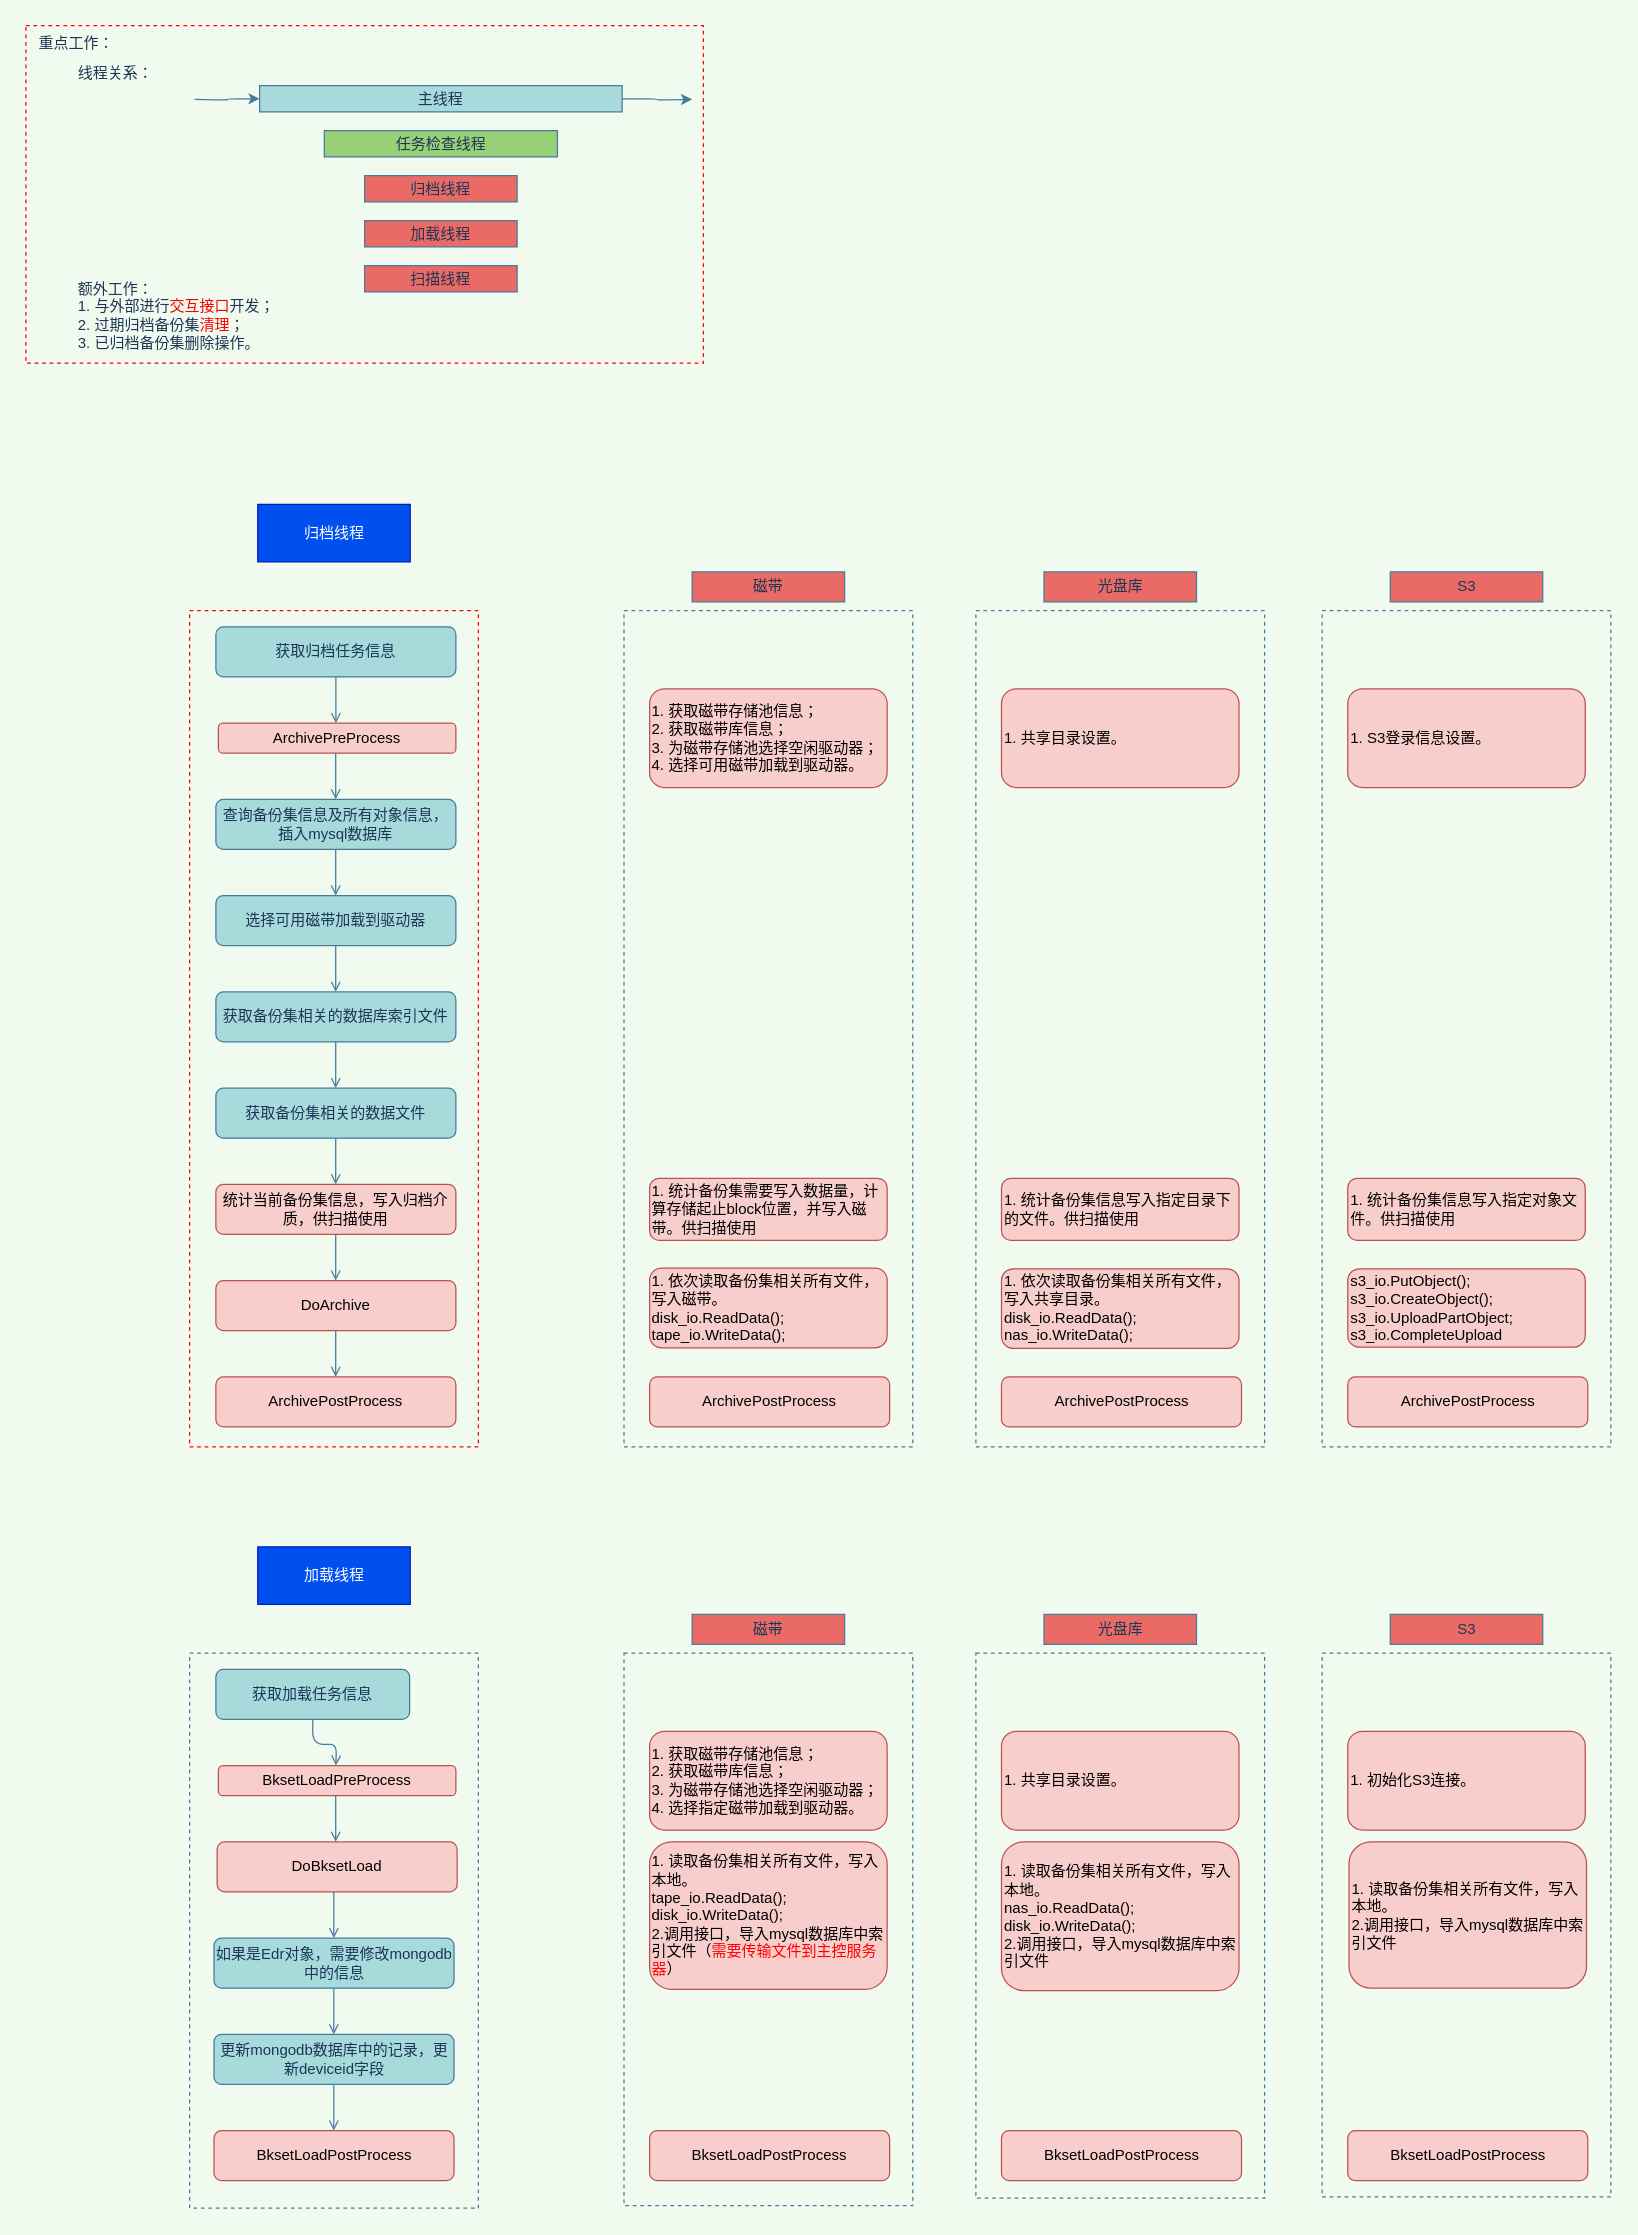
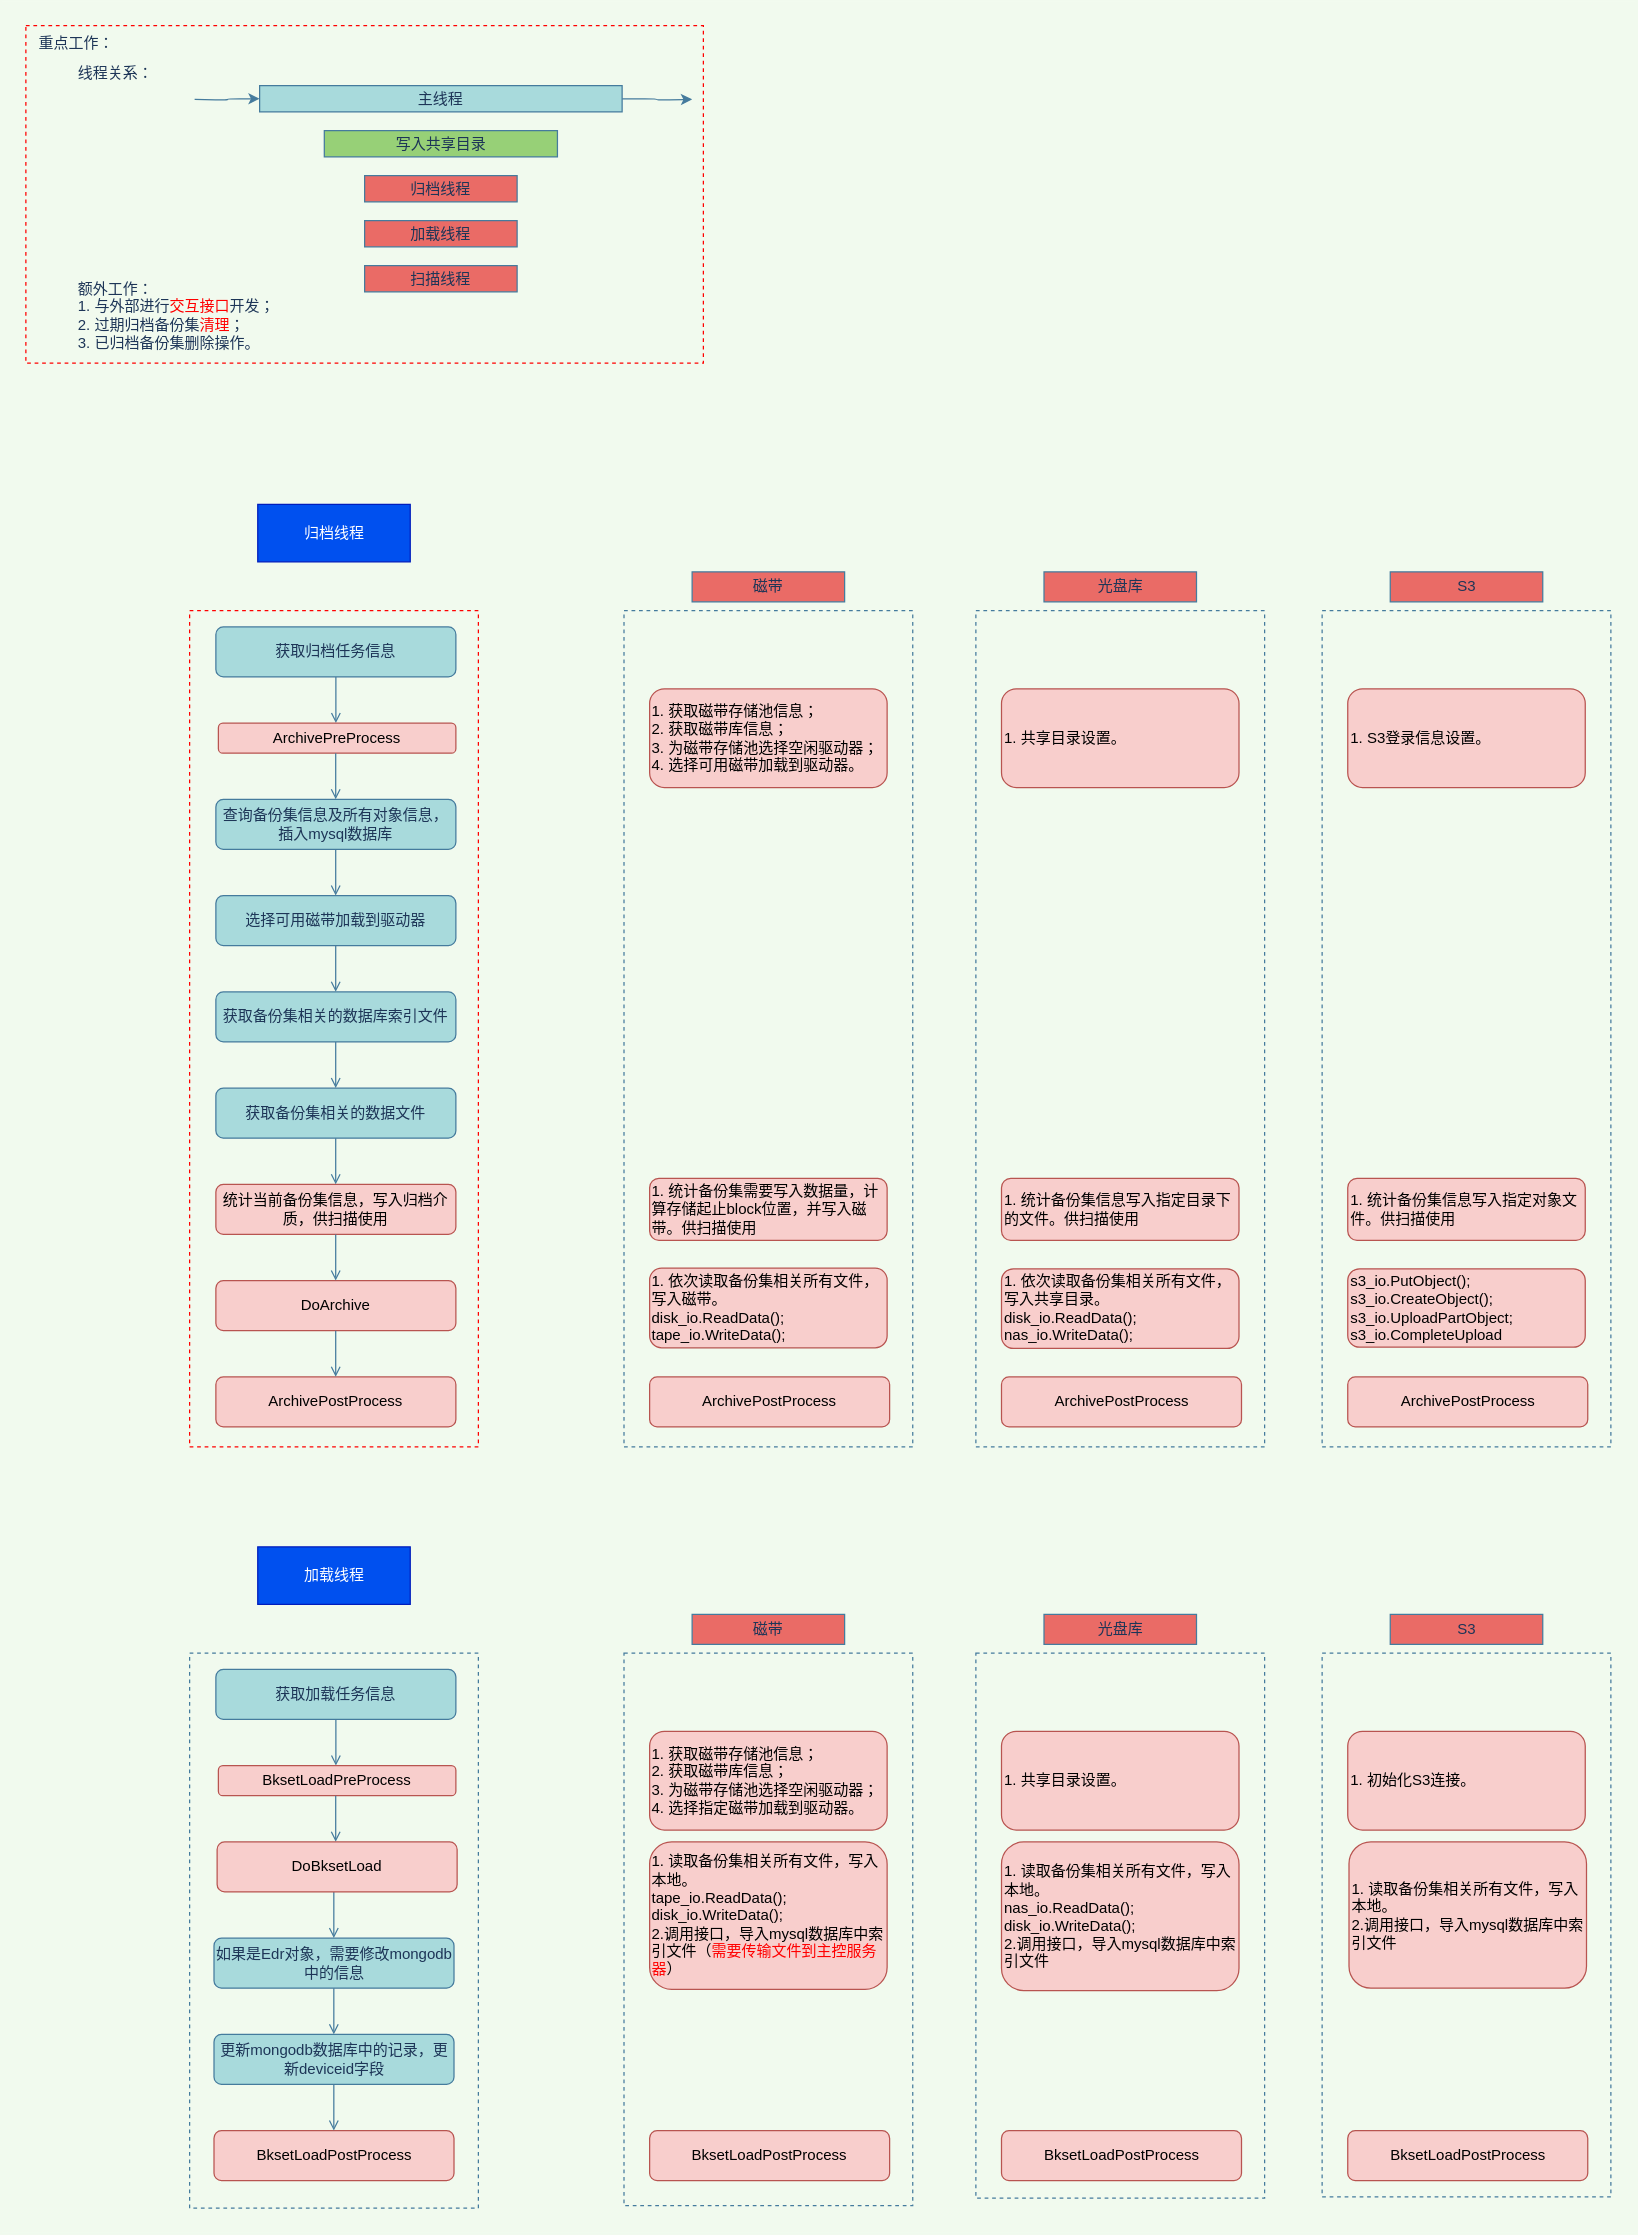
node "任务检查线程": label "任务检查线程" -> "写入共享目录"
node "获取加载任务信息": size 194x50 -> 240x50
